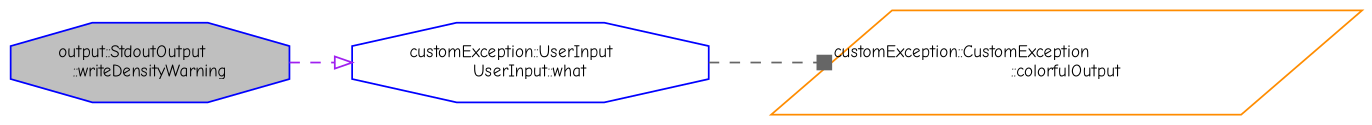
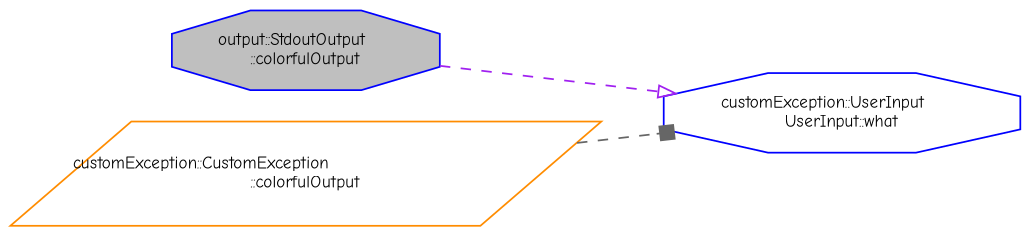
node "output::StdoutOutput ::writeDensityWarning": label "output::StdoutOutput ::writeDensityWarning" -> "output::StdoutOutput ::colorfulOutput"
edge "customException::UserInput UserInput::what" -> "customException::CustomException ::colorfulOutput": reversed
